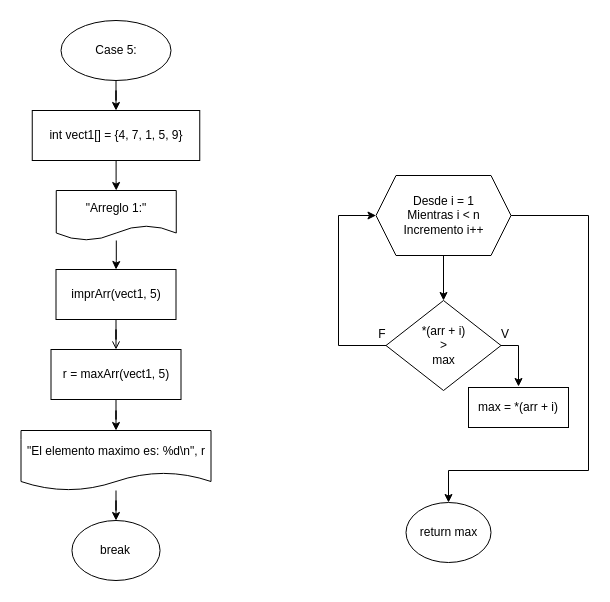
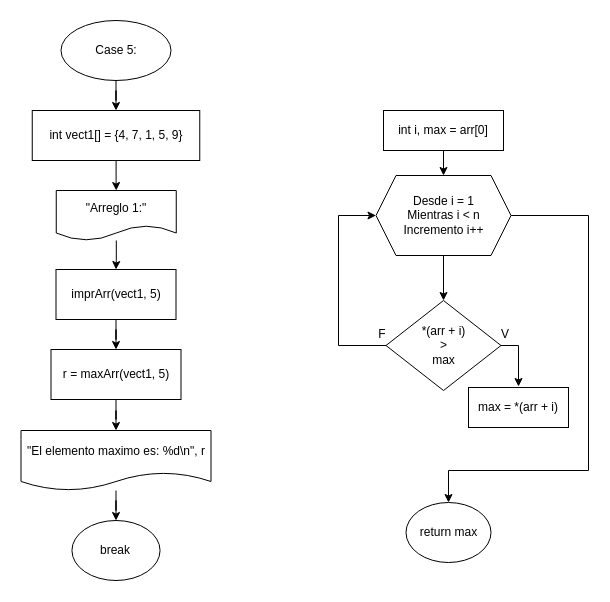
node "int i, max = arr[0]": added
edge "int i, max = arr[0]" -> "Desde i = 1 Mientras i < n Incremento i++": added
edge "imprArr(vect1, 5)" -> "r = maxArr(vect1, 5)": arrowhead open -> classic
